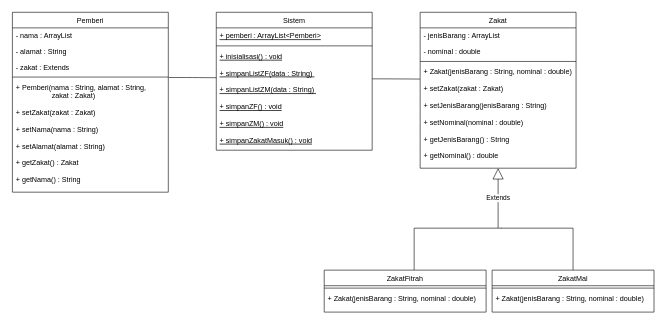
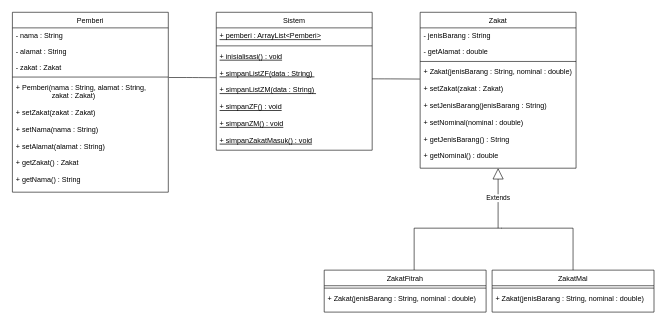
node "- nama : ArrayList": label "- nama : ArrayList" -> "- nama : String"
node "- jenisBarang : ArrayList": label "- jenisBarang : ArrayList" -> "- jenisBarang : String"
node "- nominal : double": label "- nominal : double" -> "- getAlamat : double"
node "- zakat : Extends": label "- zakat : Extends" -> "- zakat : Zakat"
